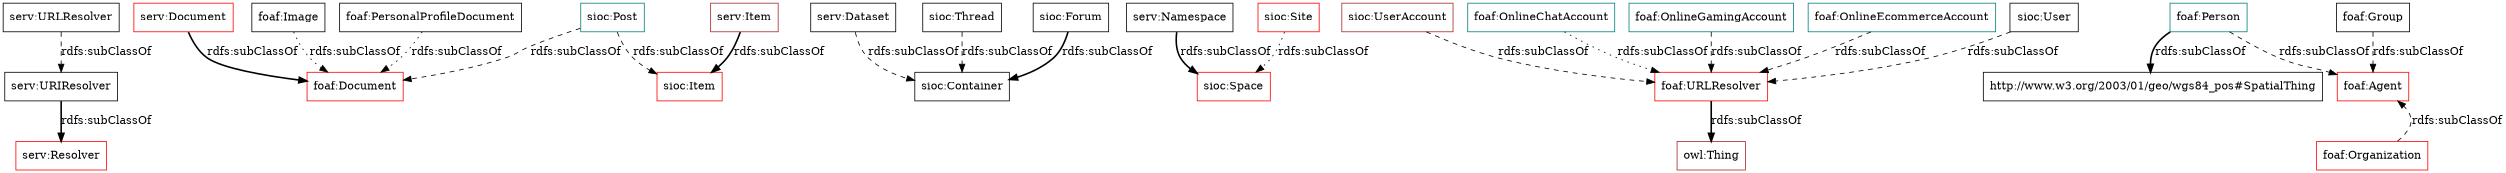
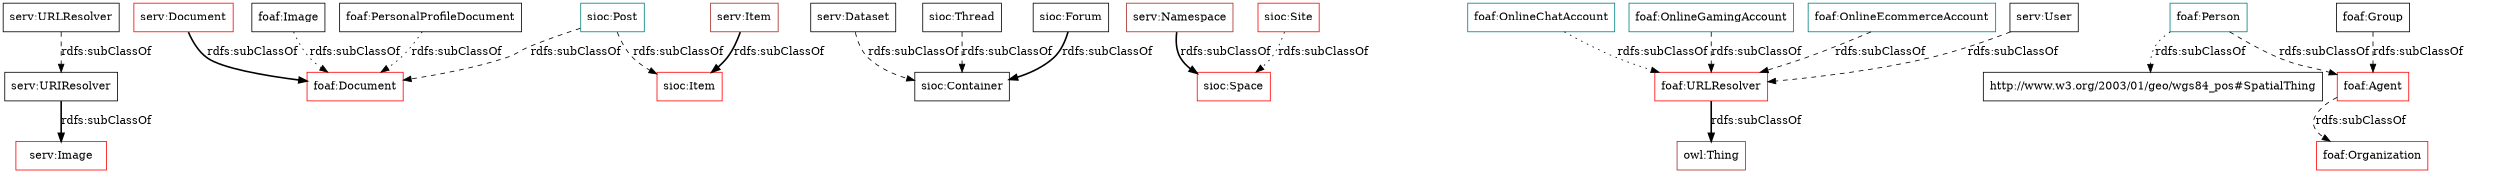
node "serv:Namespace": color black -> brown
node "sioc:UserAccount": removed
node "sioc:User": label "sioc:User" -> "serv:User"
edge "foaf:Person" -> "http://www.w3.org/2003/01/geo/wgs84_pos#SpatialThing": style bold -> dotted
edge "foaf:Organization" -> "foaf:Agent": reversed
node "serv:Resolver": label "serv:Resolver" -> "serv:Image"
